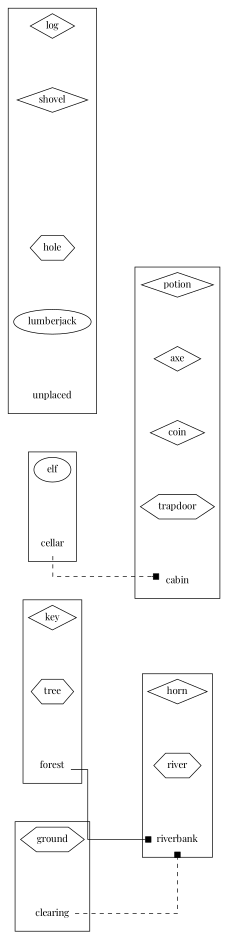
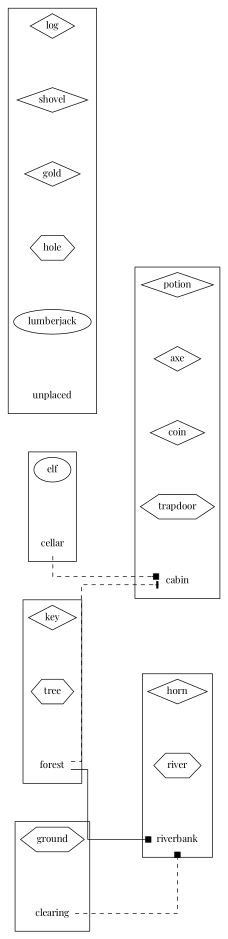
node "gold": added
edge "forest" -> "cabin": added
